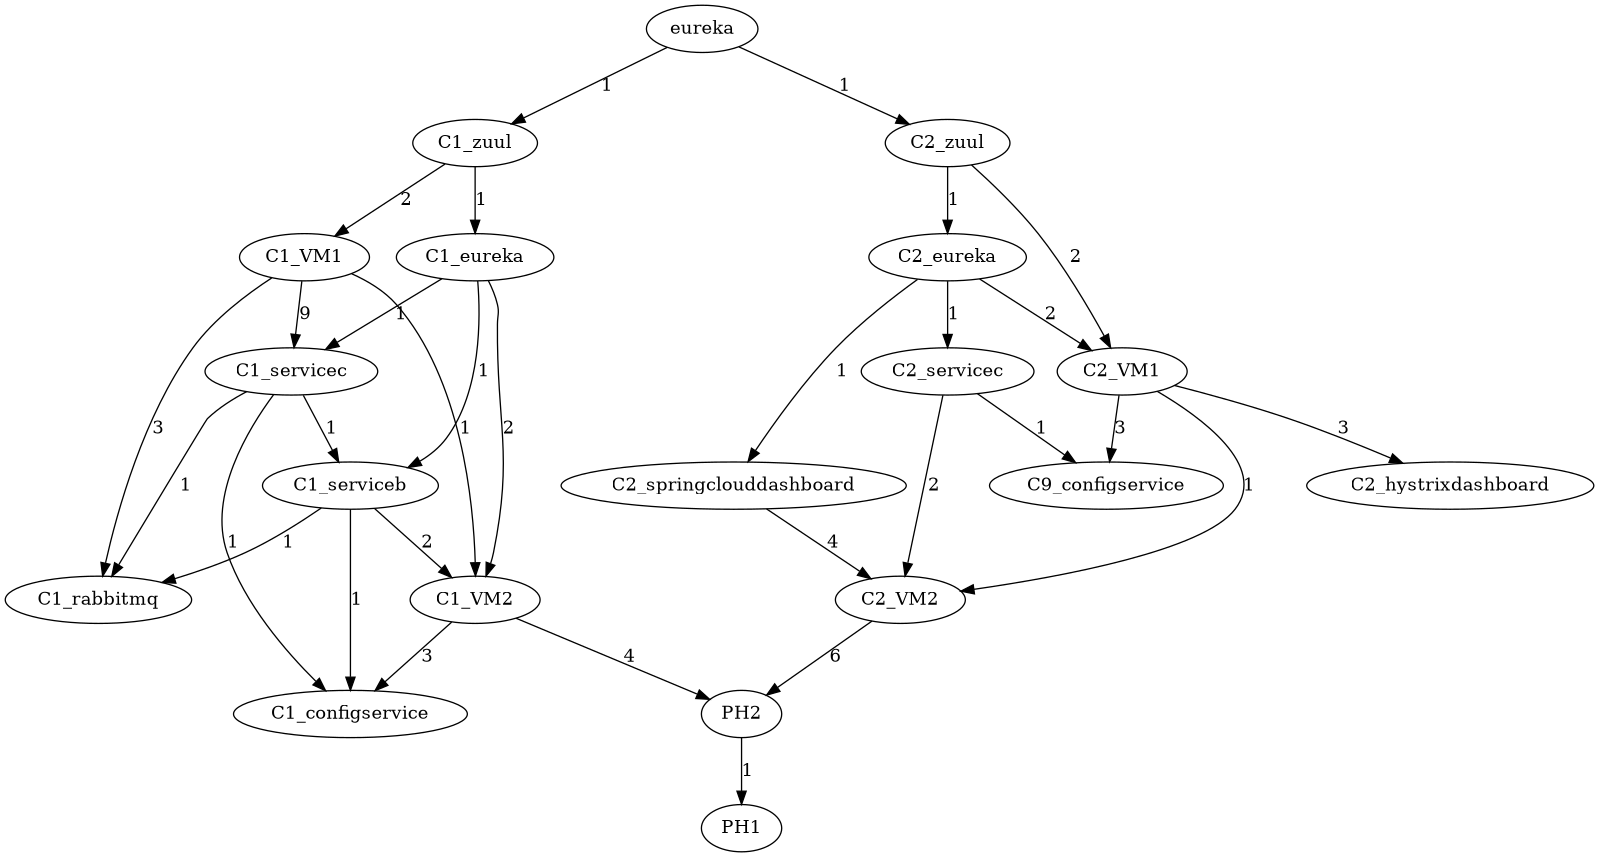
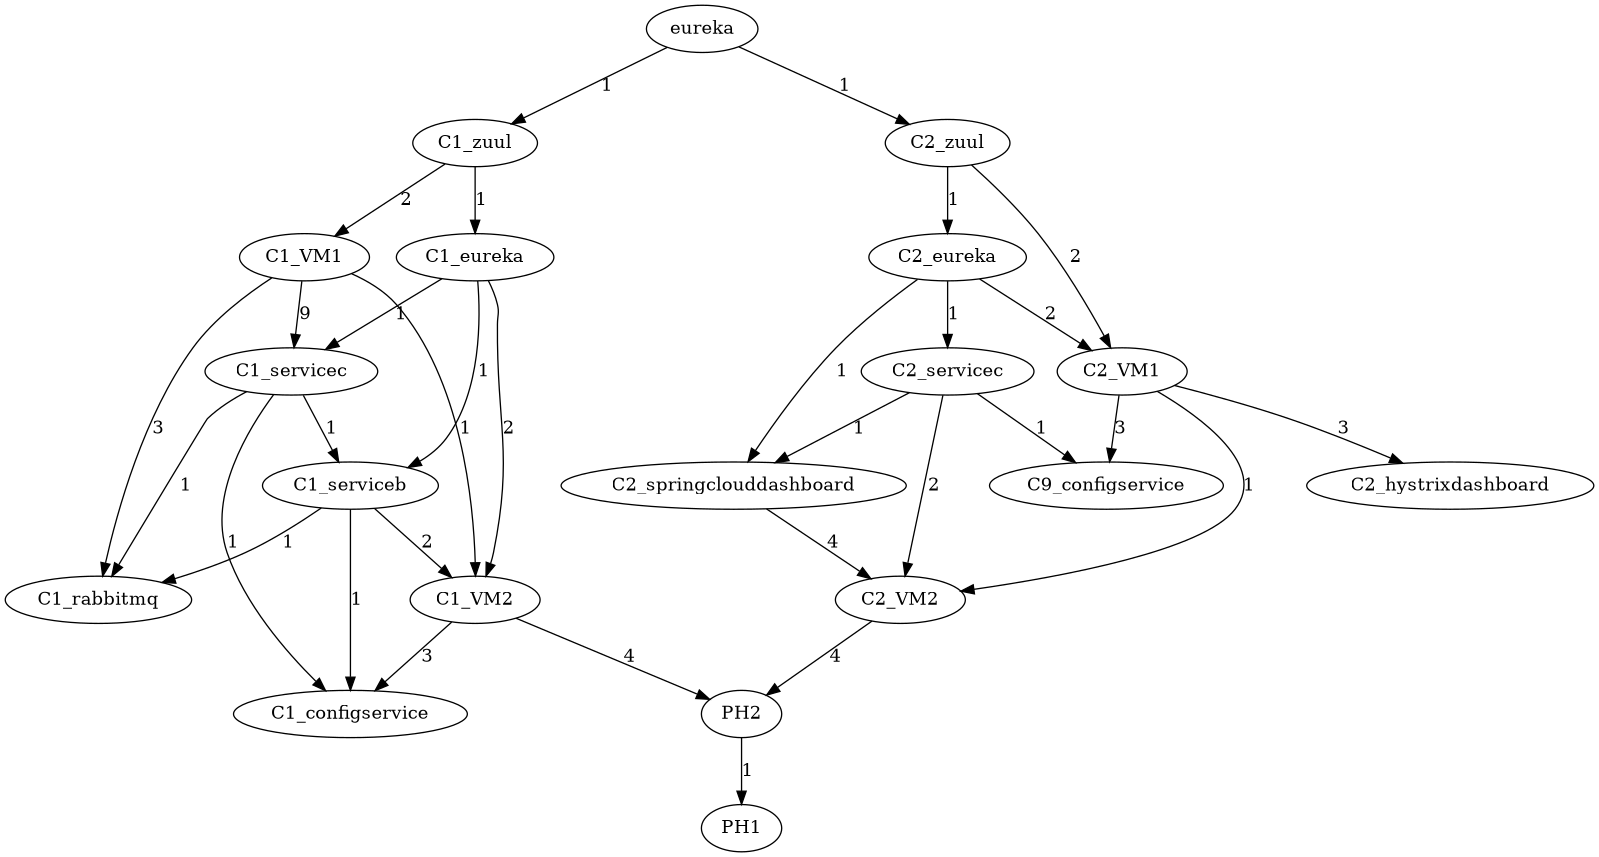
edge "C2_servicec" -> "C2_springclouddashboard": added, label "1"
edge "C2_VM2" -> "PH2": label "6" -> "4"
